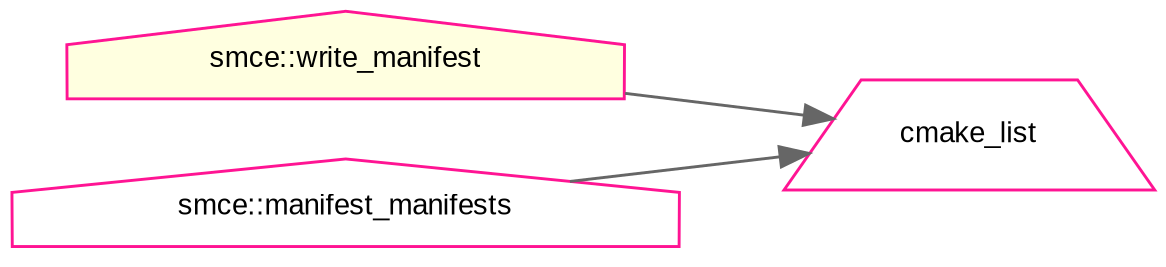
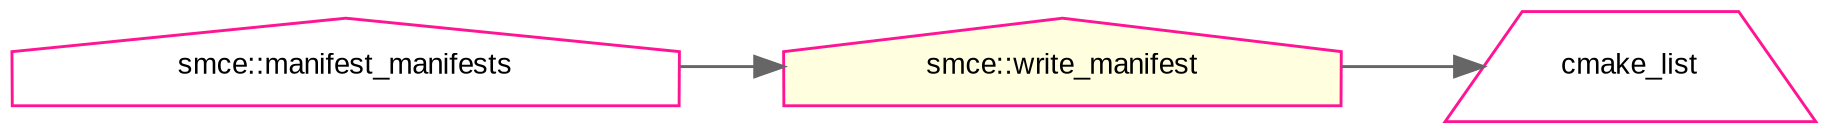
edge "smce::manifest_manifests" -> "cmake_list": now "smce::manifest_manifests" -> "smce::write_manifest"
